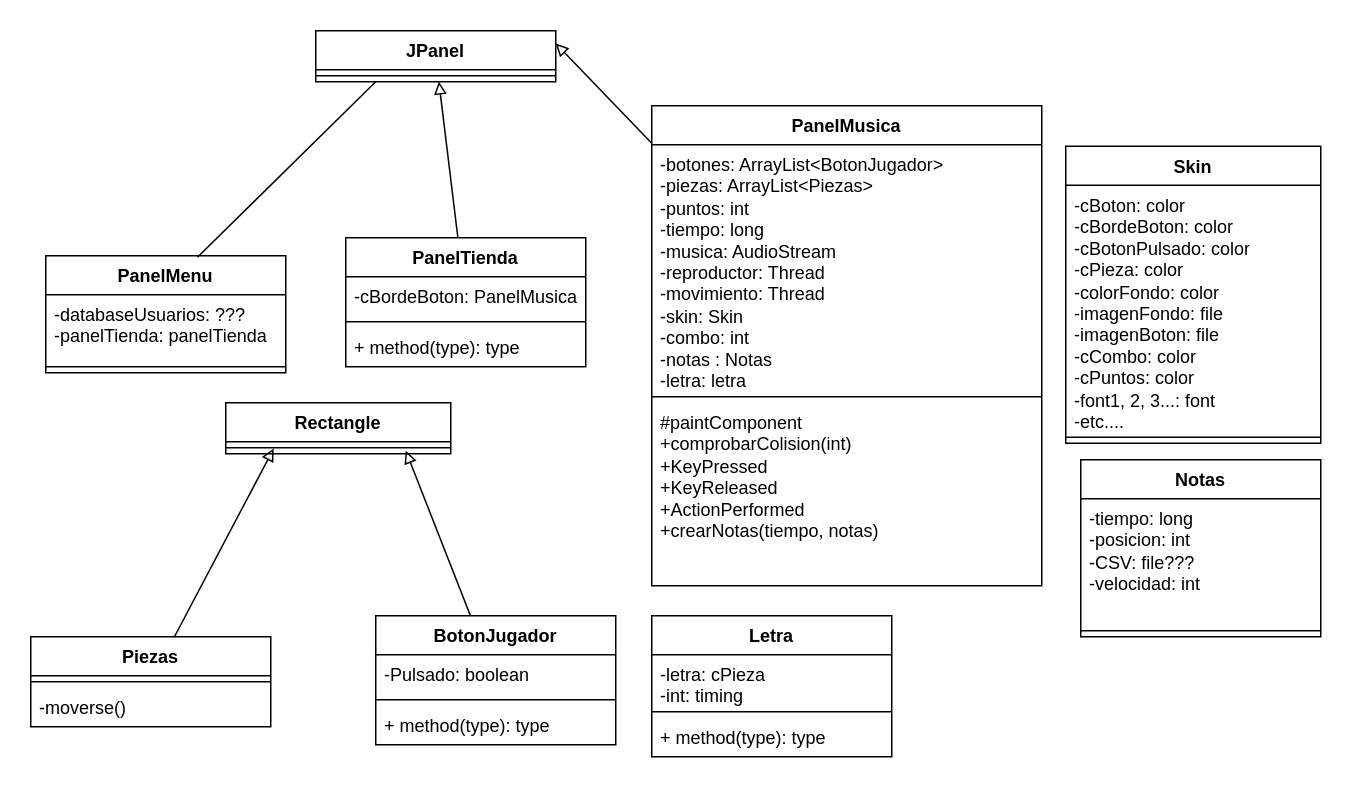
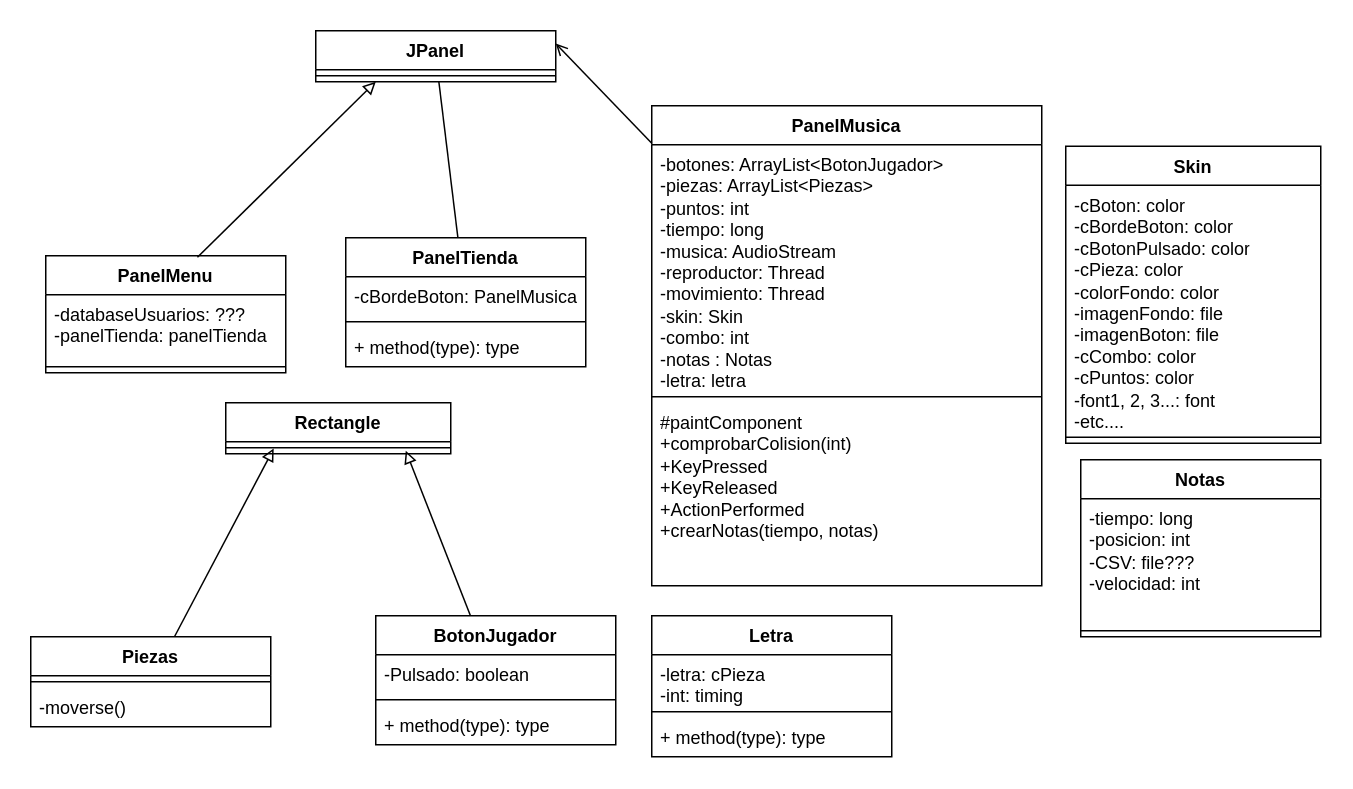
edge "PanelMusica" -> "JPanel": arrowhead block -> open
edge "JPanel" -- "PanelMenu": arrowhead none -> block
edge "PanelTienda" -> "JPanel": arrowhead block -> none
